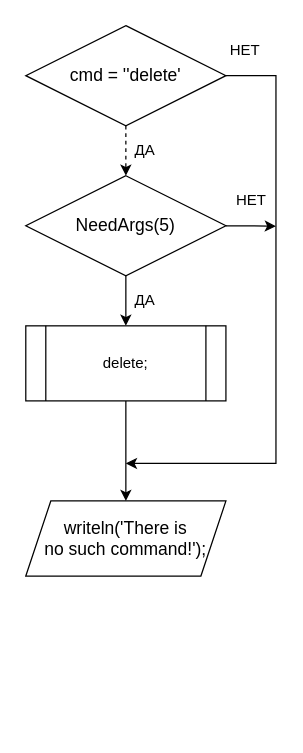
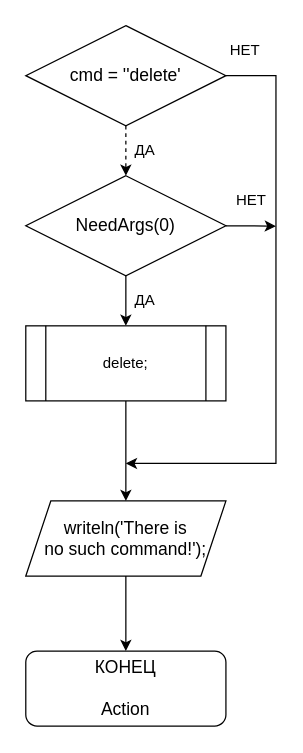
node "NeedArgs(5)": label "NeedArgs(5)" -> "NeedArgs(0)"
edge "writeln('There is no such command!');" -> "КОНЕЦ Action": added
node "КОНЕЦ Action": added
